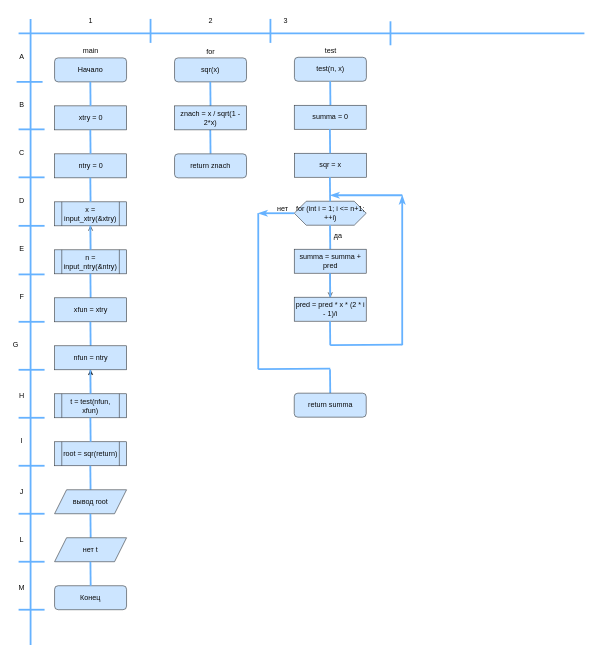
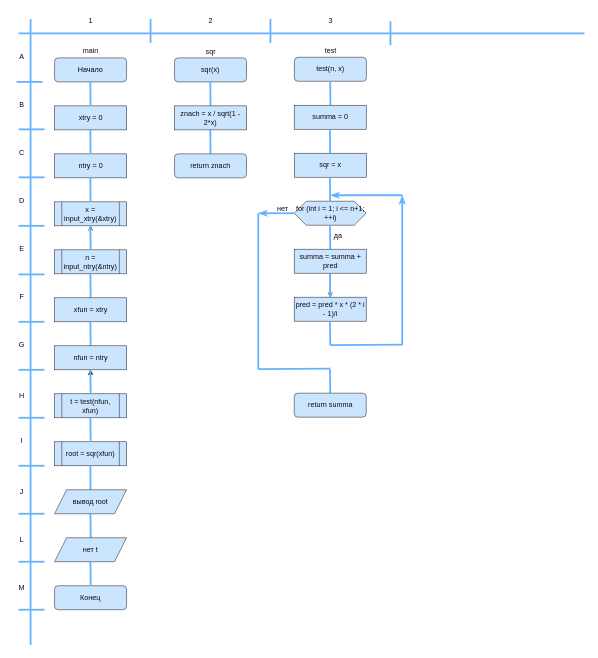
node "3": moved (285, 21) -> (330, 21)
node "for": label "for" -> "sqr"
node "G": moved (15, 345) -> (21, 345)
node "root = sqr(return)": label "root = sqr(return)" -> "root = sqr(xfun)"
